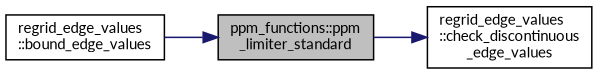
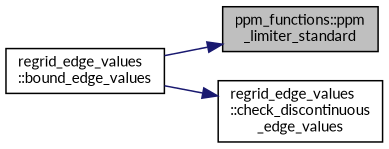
edge "ppm_functions::ppm _limiter_standard" -> "regrid_edge_values ::check_discontinuous _edge_values": now "regrid_edge_values ::bound_edge_values" -> "regrid_edge_values ::check_discontinuous _edge_values"
